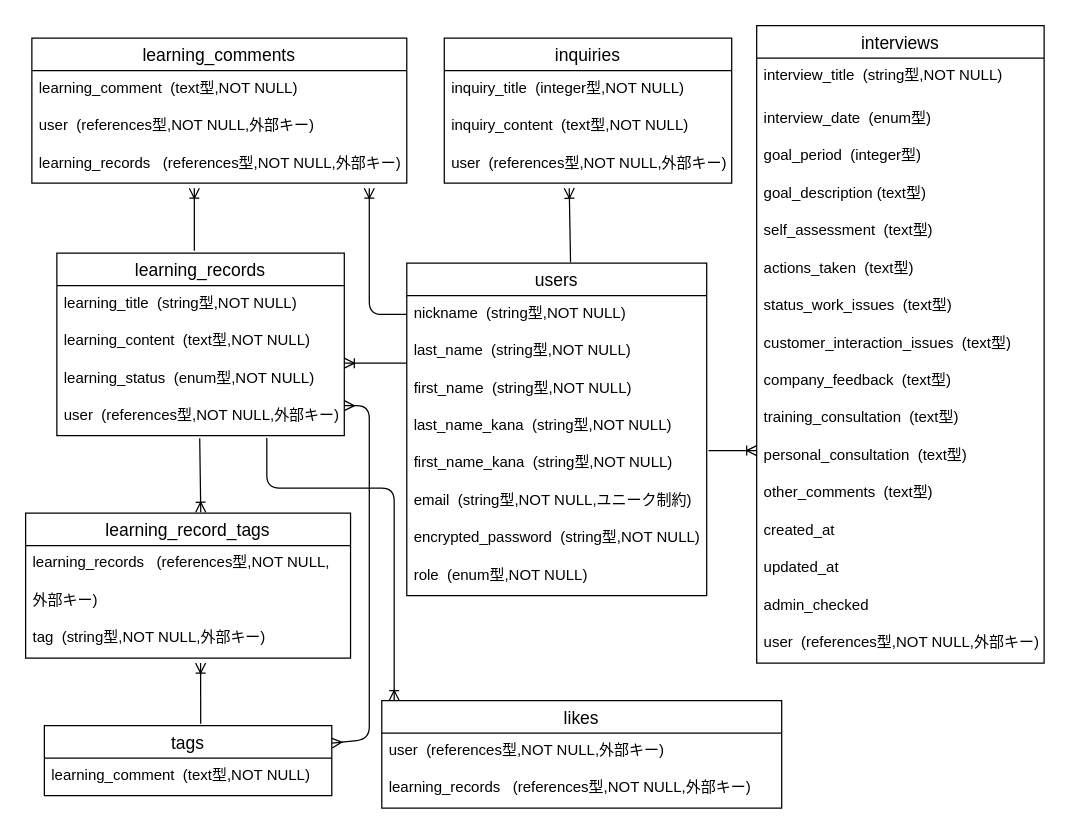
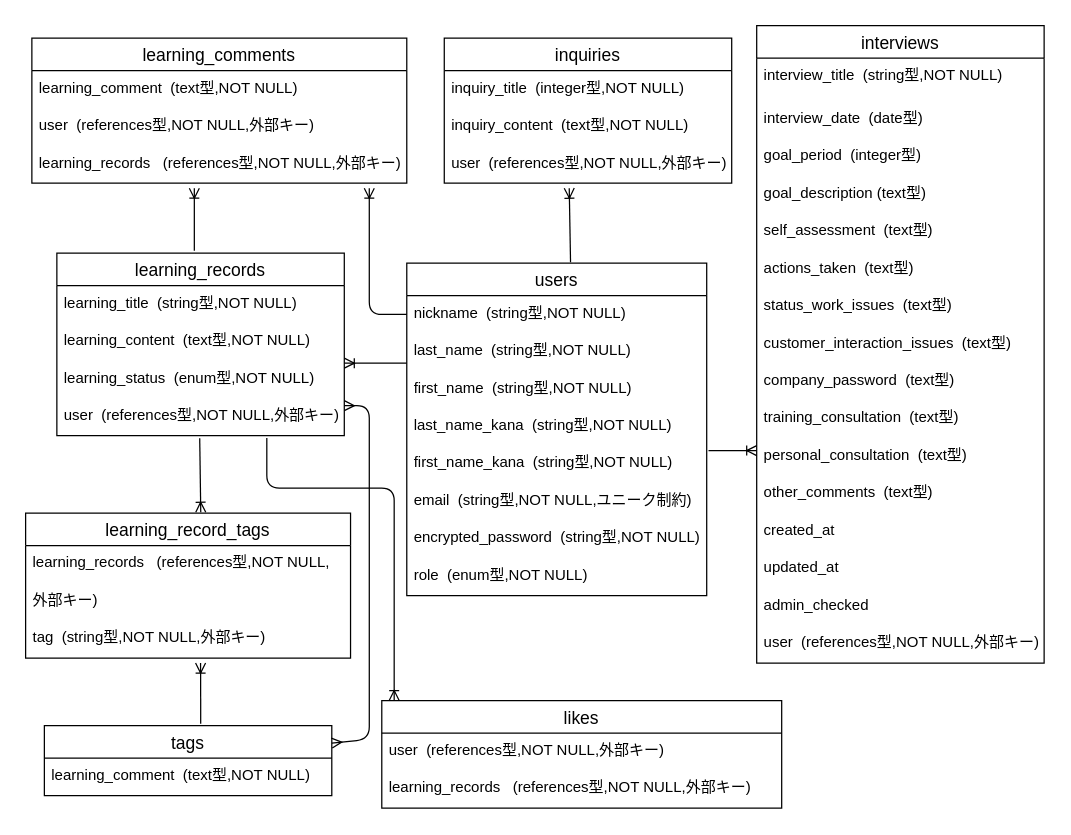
node "interview_date (enum型)": label "interview_date (enum型)" -> "interview_date (date型)"
node "company_feedback (text型)": label "company_feedback (text型)" -> "company_password (text型)"
